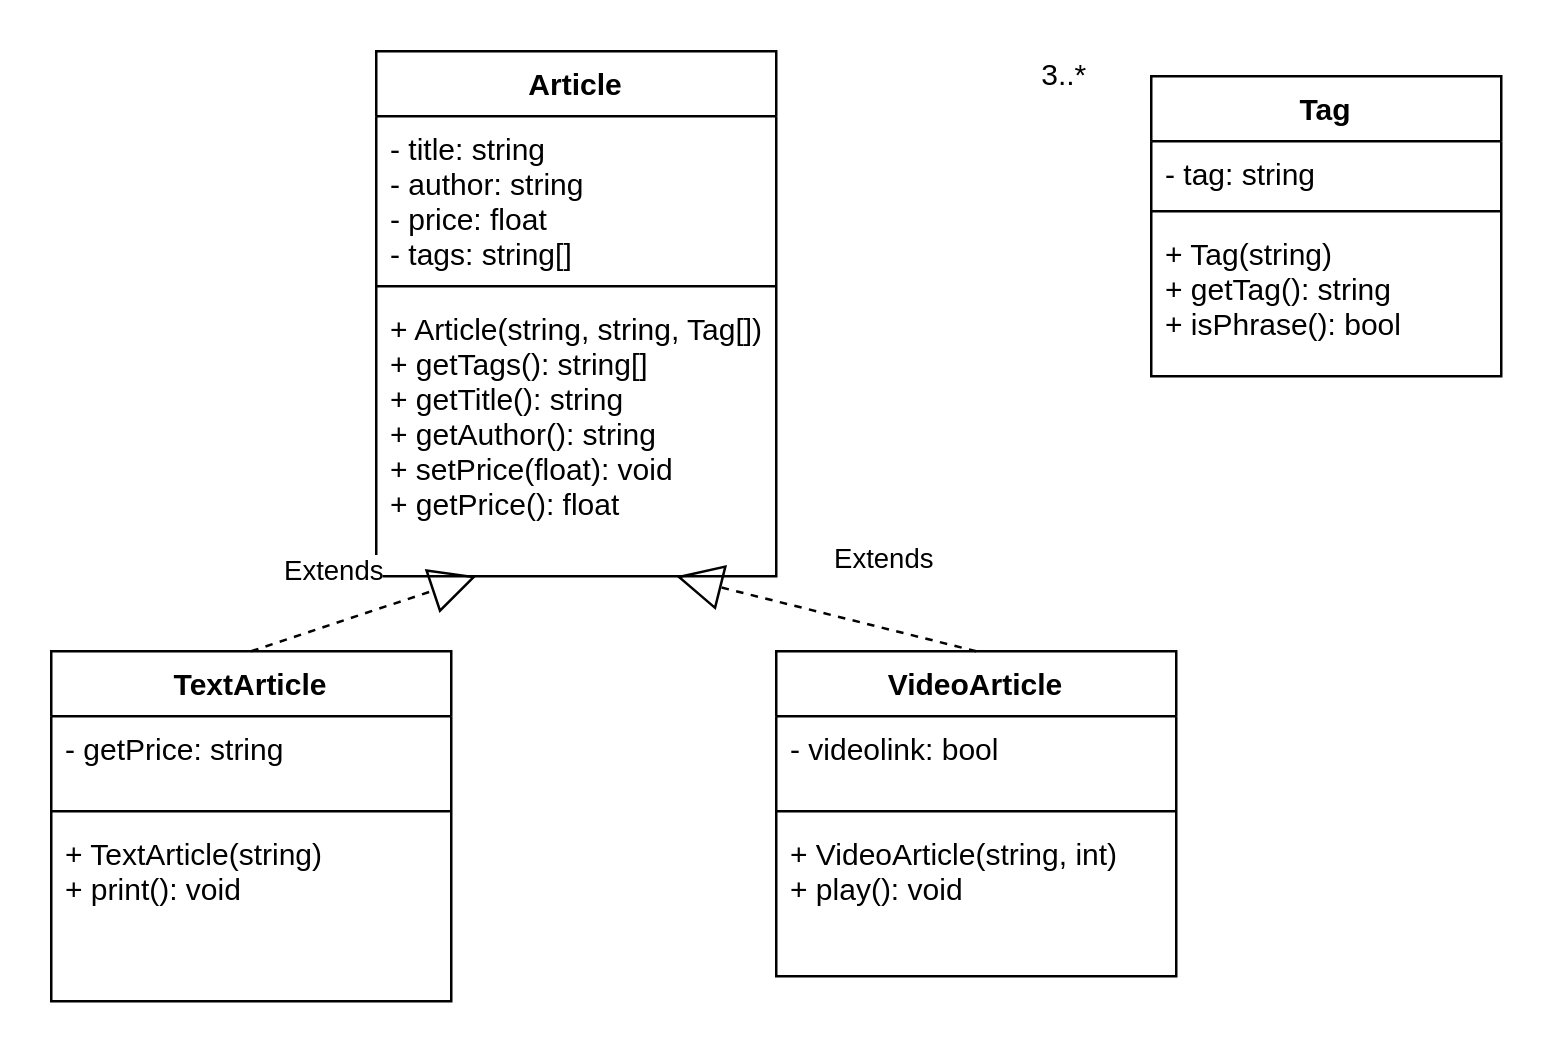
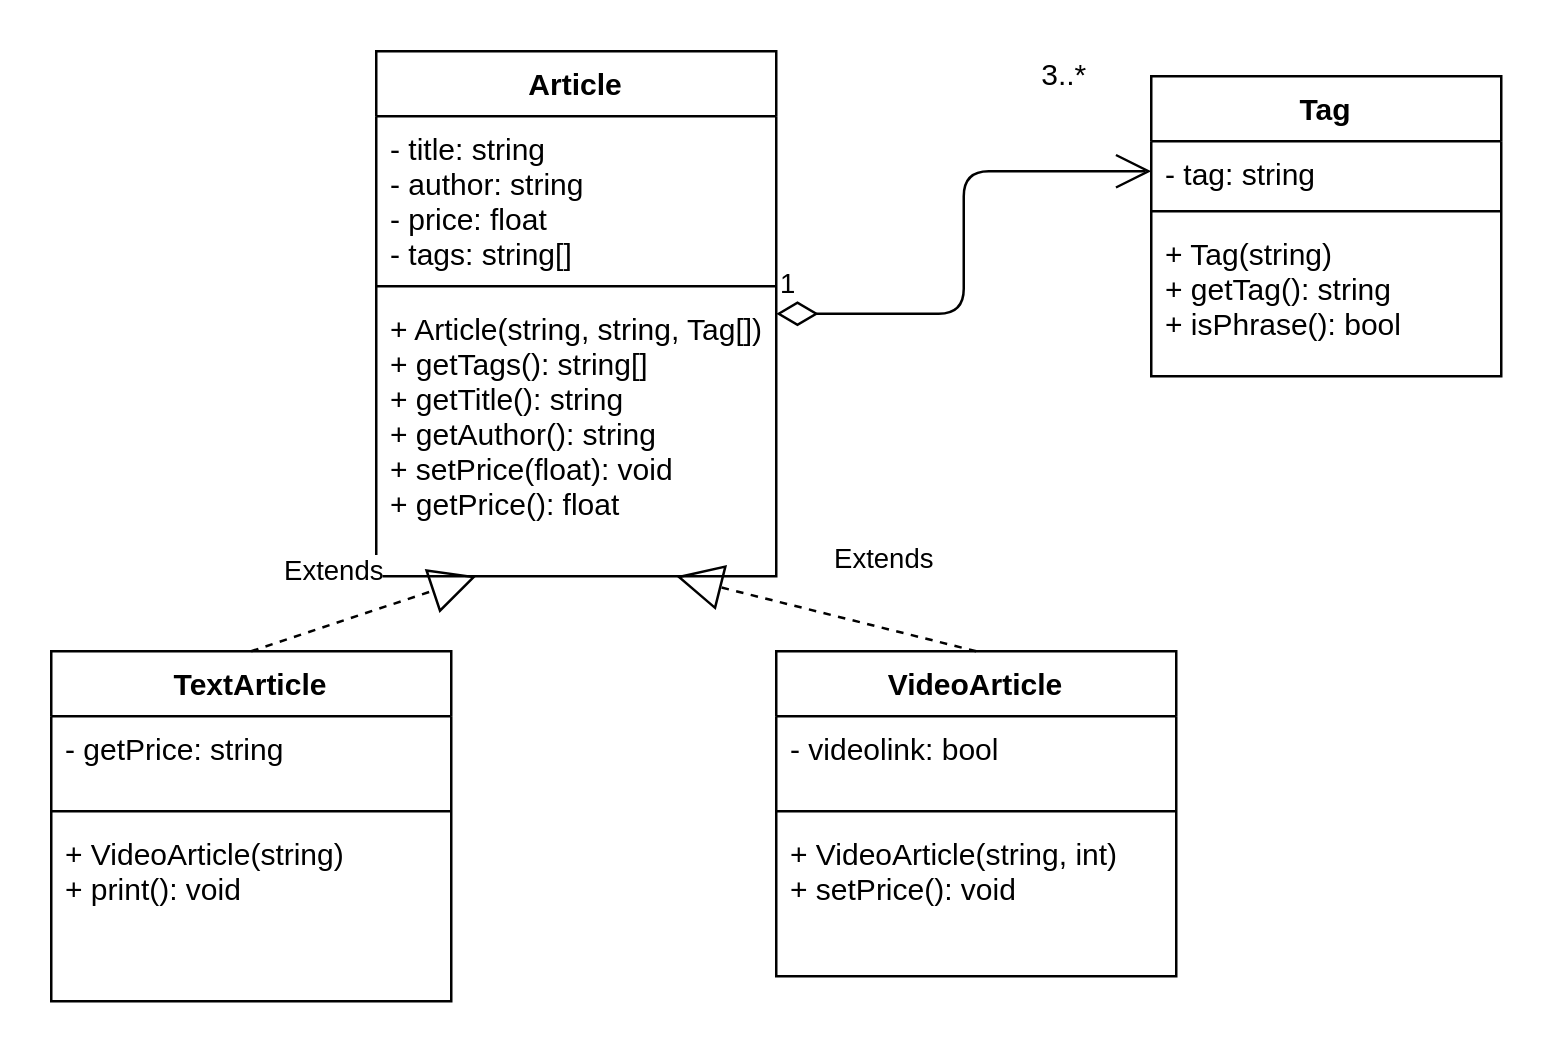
edge "- tag: string" -- "Article": added, label "1"
node "+ TextArticle(string) + print(): void": label "+ TextArticle(string) + print(): void" -> "+ VideoArticle(string) + print(): void"
node "+ VideoArticle(string, int) + play(): void": label "+ VideoArticle(string, int) + play(): void" -> "+ VideoArticle(string, int) + setPrice(): void"
